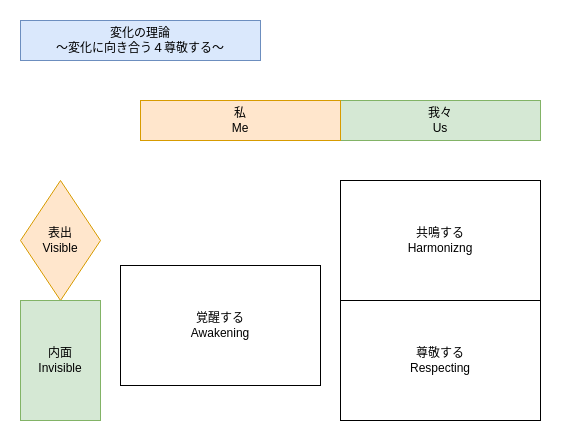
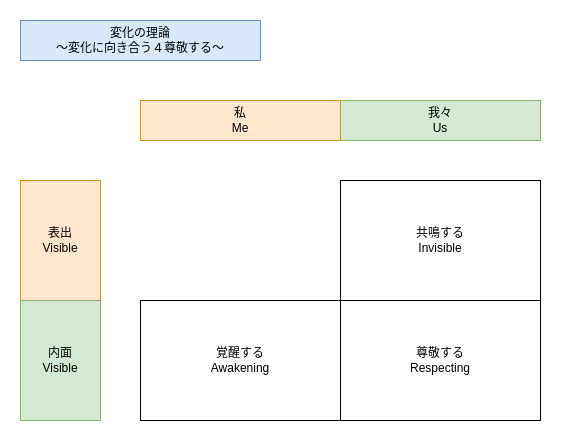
node "表出 Visible": shape diamond -> rectangle
node "共鳴する Harmonizng": label "共鳴する Harmonizng" -> "共鳴する Invisible"
node "覚醒する Awakening": moved (221, 326) -> (241, 361)
node "内面 Invisible": label "内面 Invisible" -> "内面 Visible"
